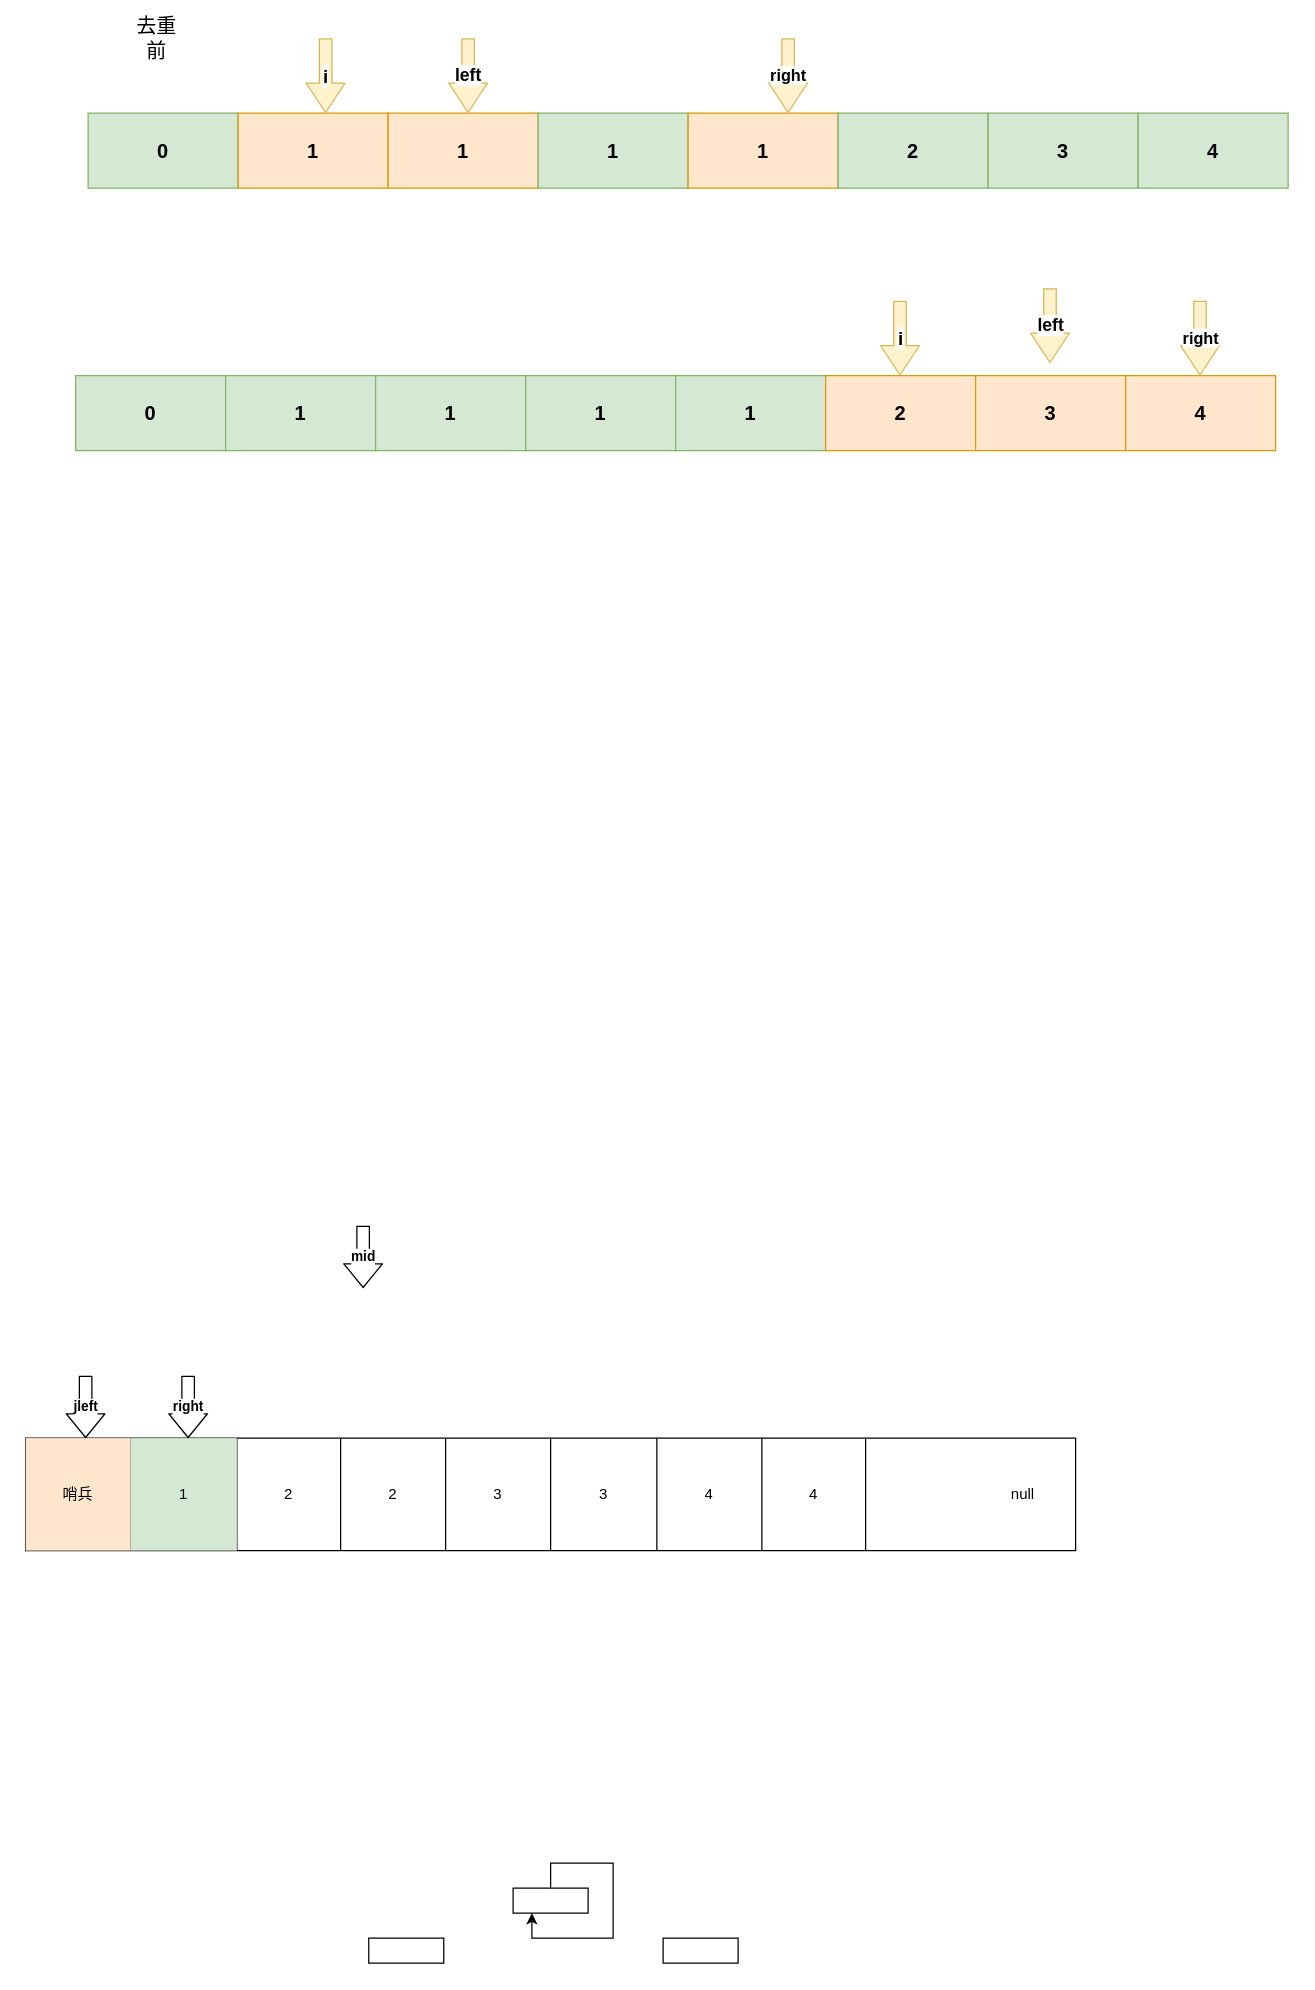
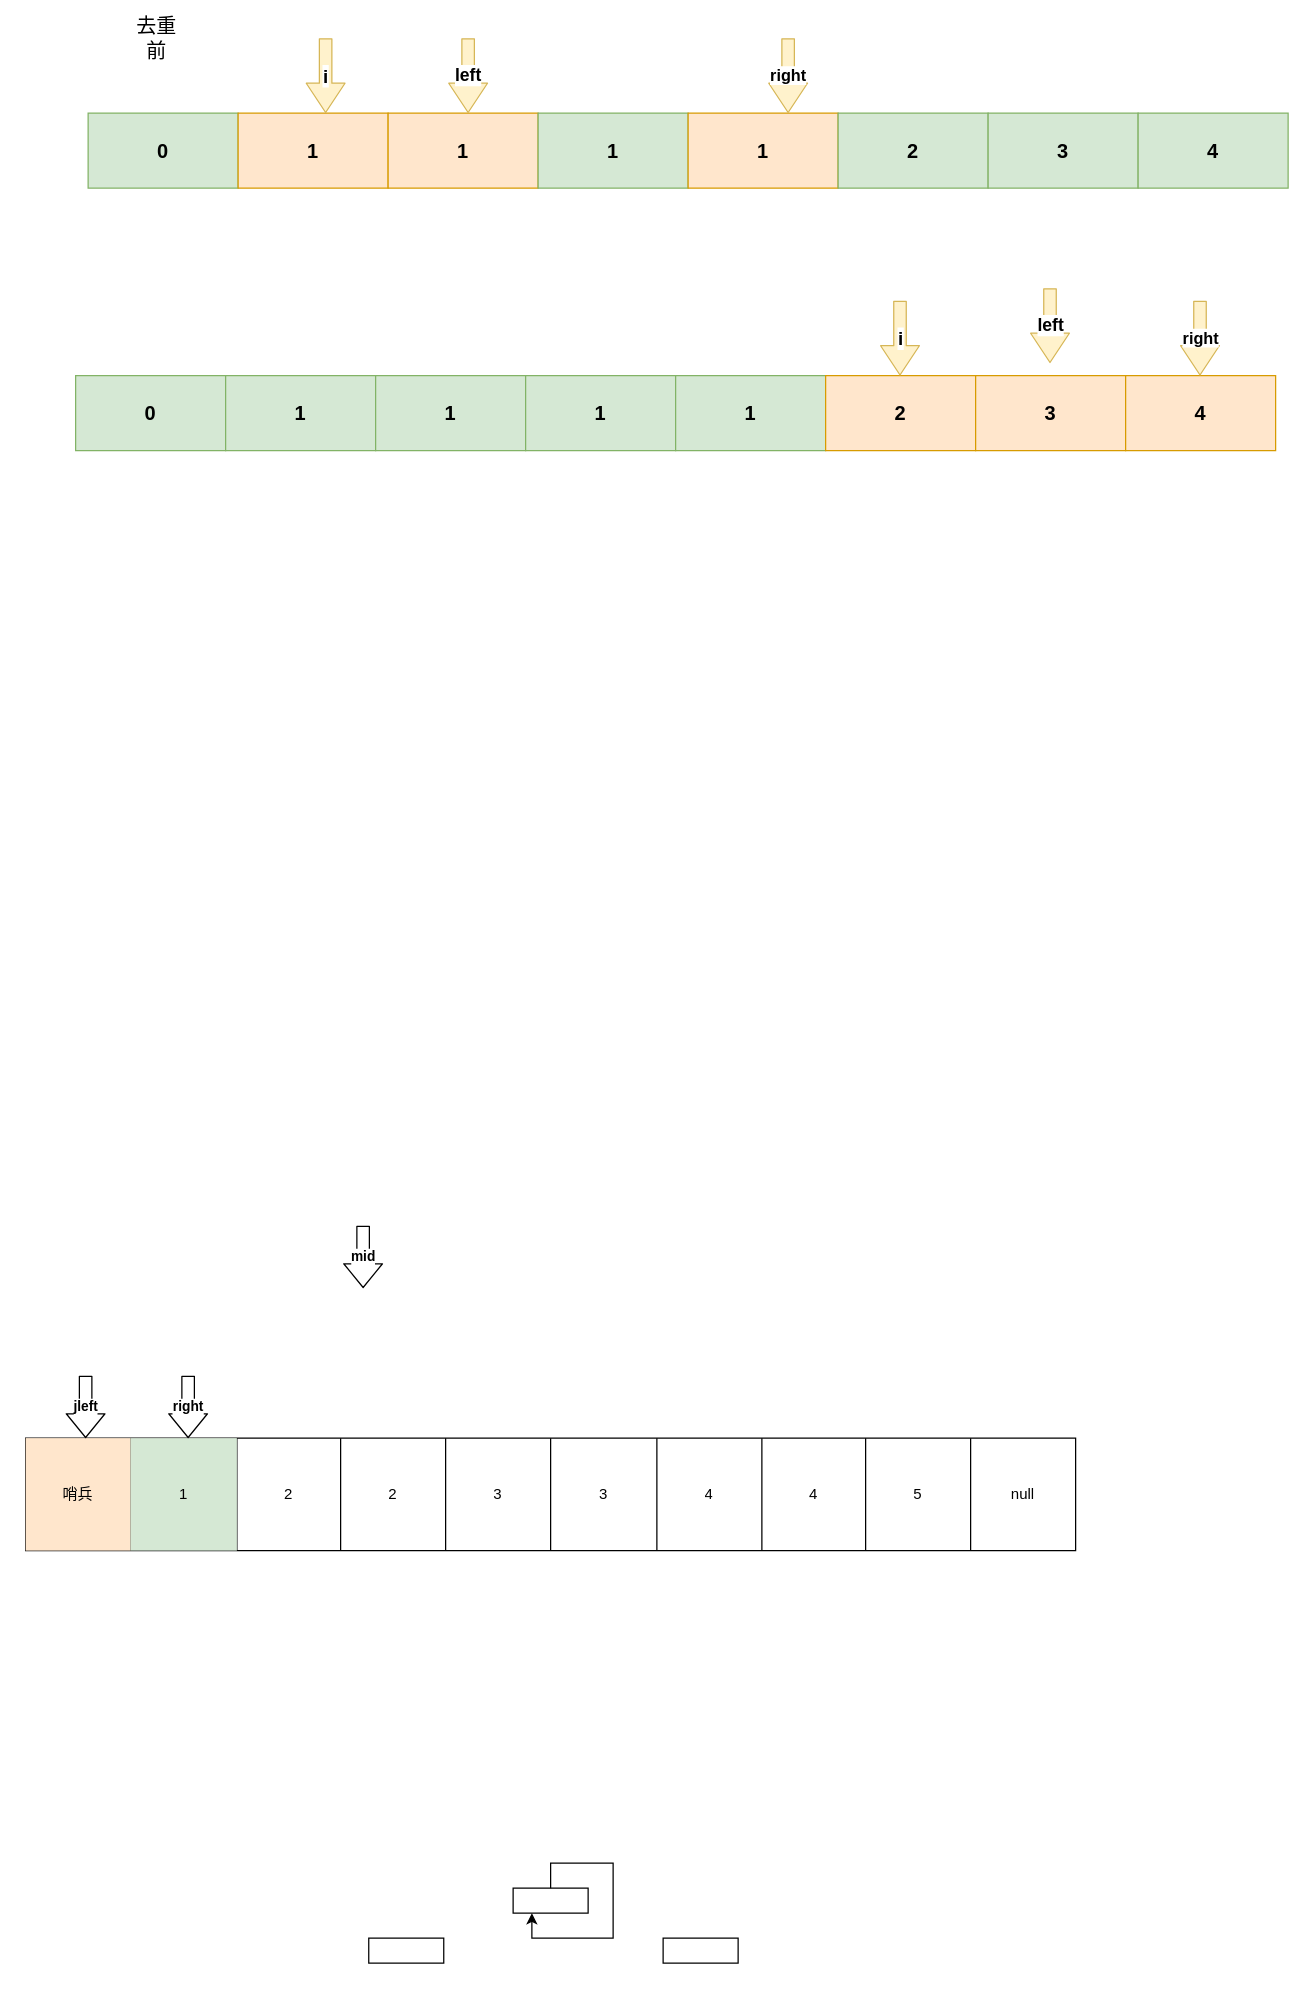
node "5": added
